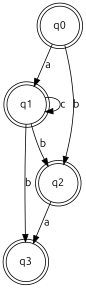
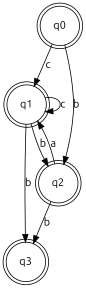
edge "q0" -> "q1": label "a" -> "c"
edge "q2" -> "q1": added, label "a"
edge "q2" -> "q3": label "a" -> "b"
